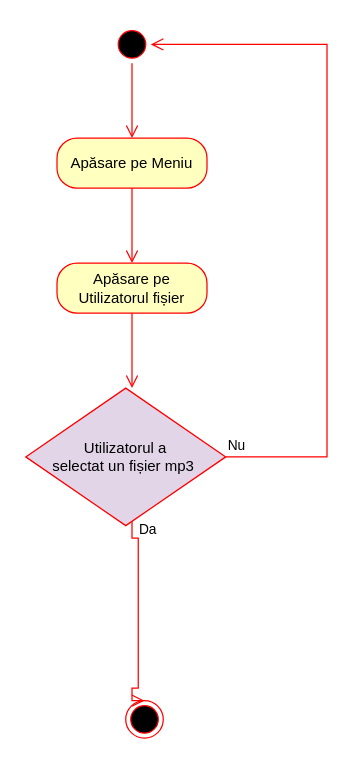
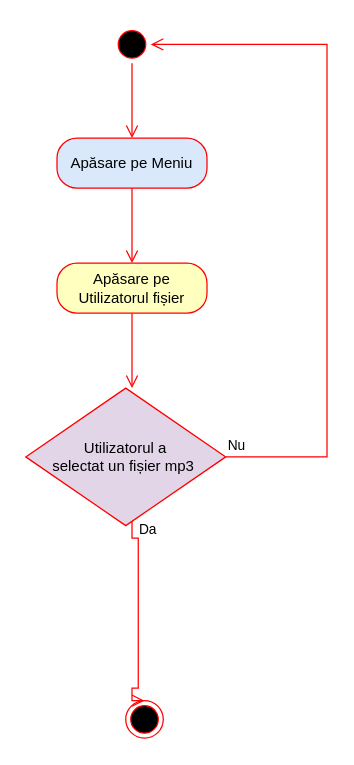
node "Apăsare pe Meniu": fillcolor #ffffc0 -> #dae8fc
